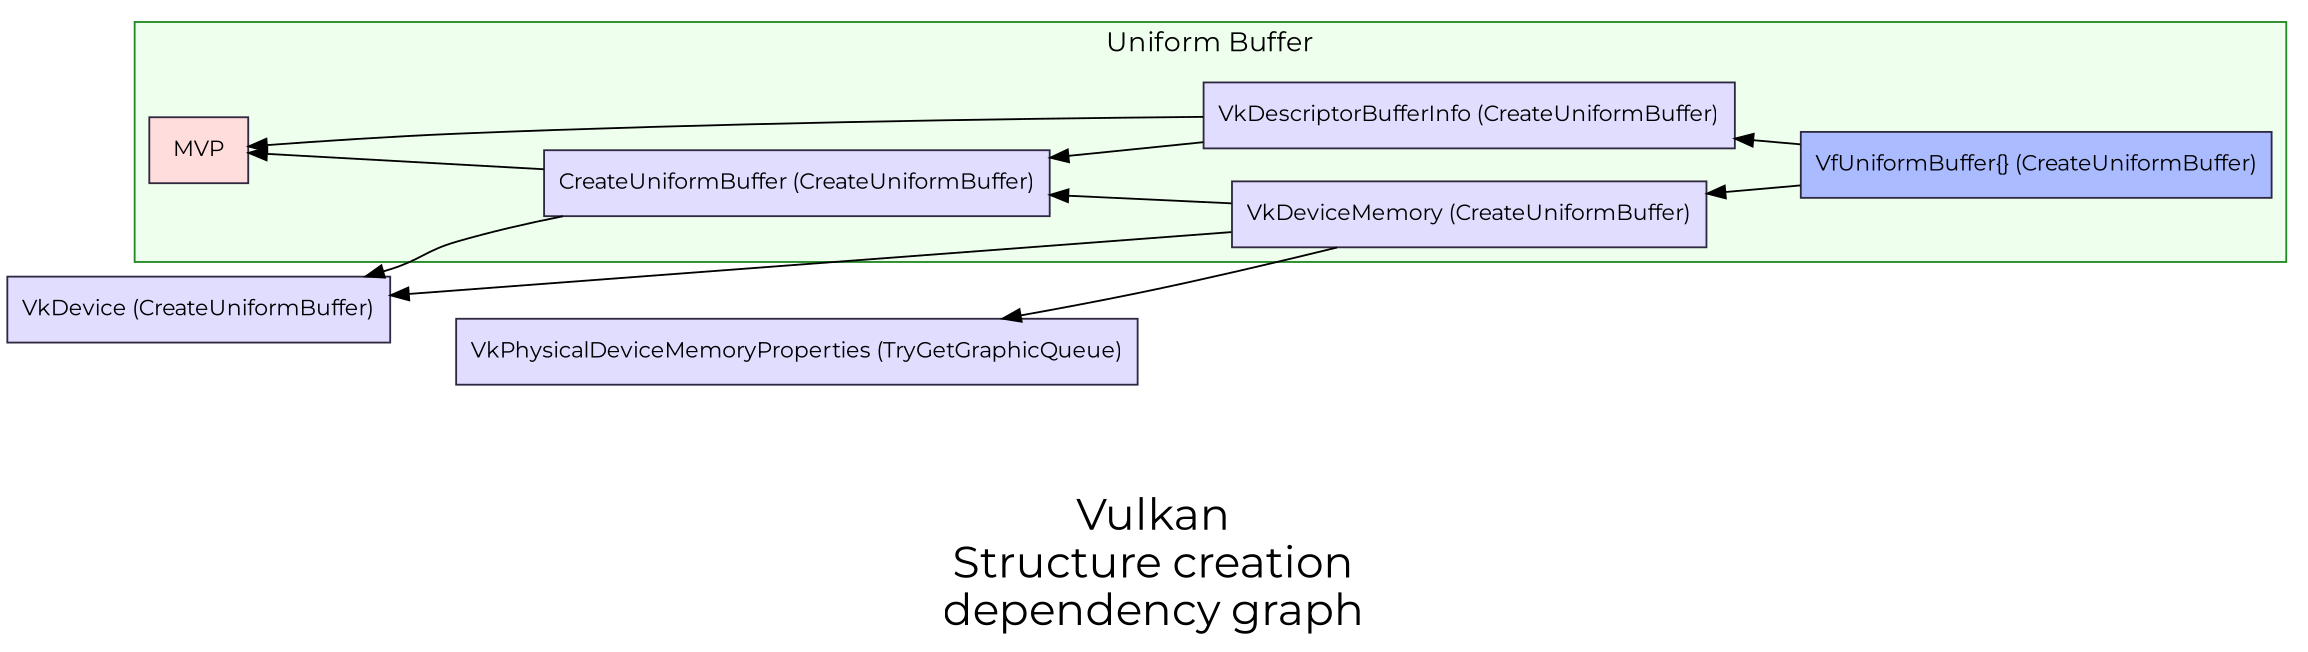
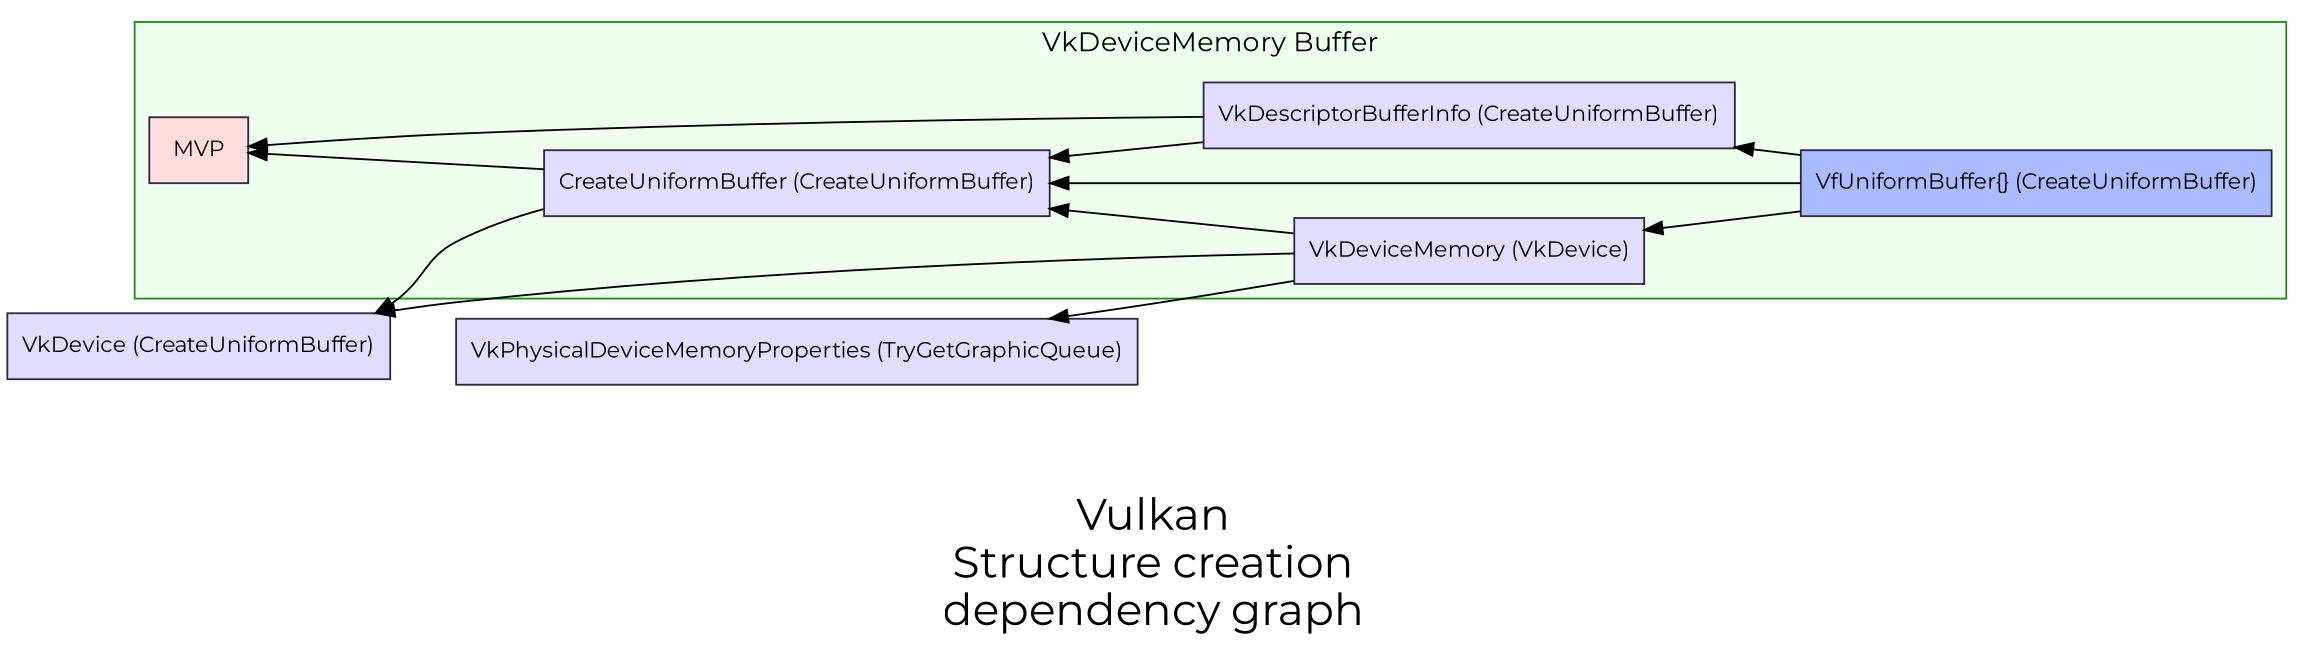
cluster "Uniform Buffer": label "Uniform Buffer" -> "VkDeviceMemory Buffer"
edge "VfUniformBuffer{} (CreateUniformBuffer)" -> "CreateUniformBuffer (CreateUniformBuffer)": added
node "VkDeviceMemory (CreateUniformBuffer)": label "VkDeviceMemory (CreateUniformBuffer)" -> "VkDeviceMemory (VkDevice)"
